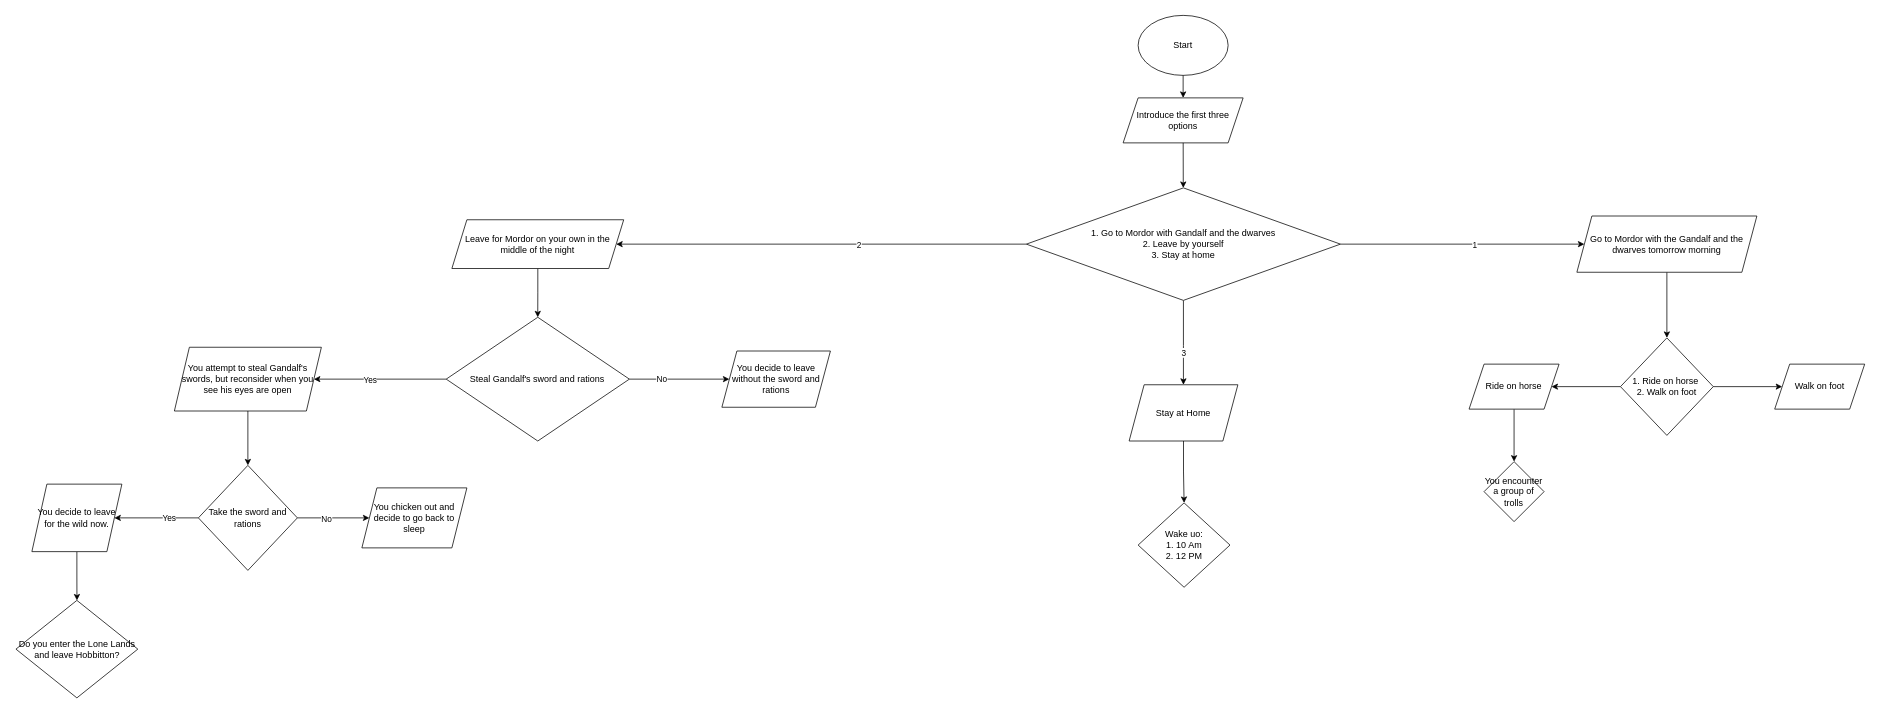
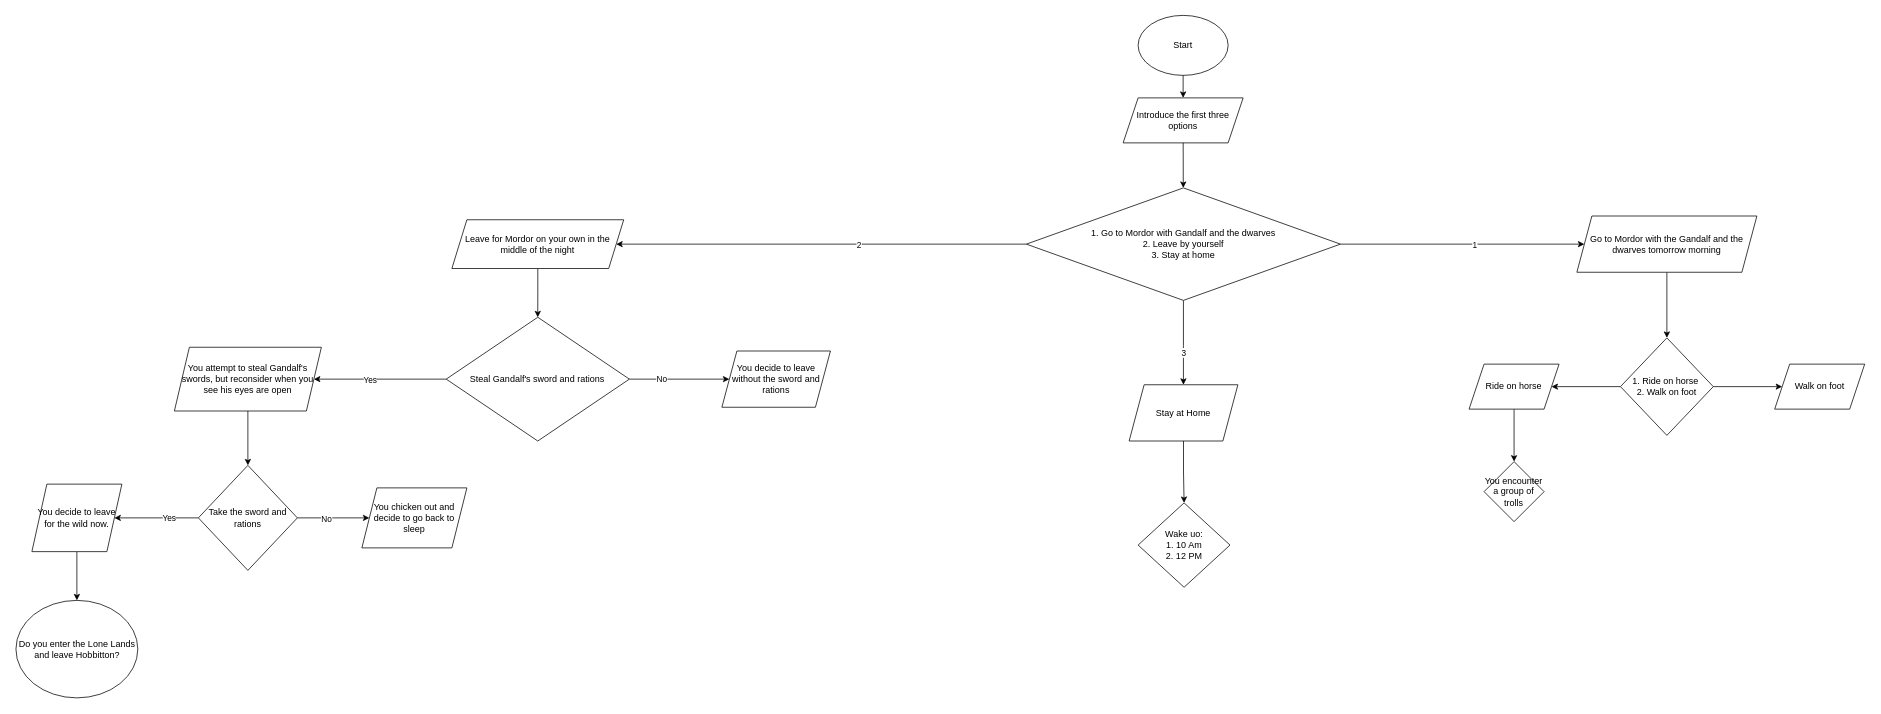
node "Do you enter the Lone Lands and leave Hobbitton?": shape diamond -> ellipse
